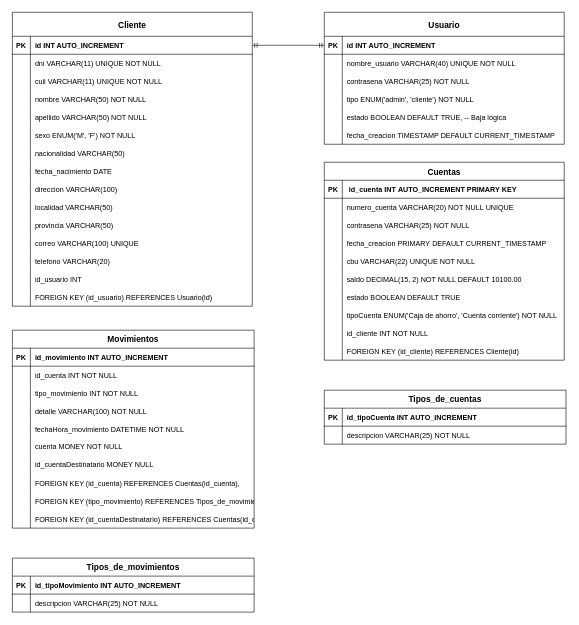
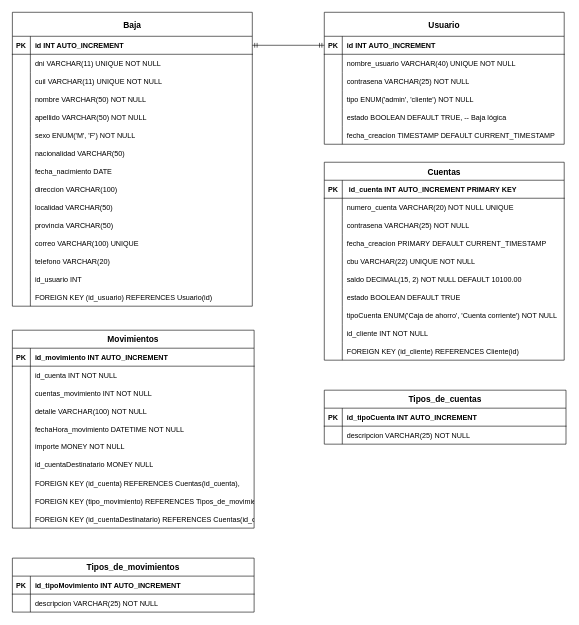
node "Cliente": label "Cliente" -> "Baja"
node "tipo_movimiento INT NOT NULL": label "tipo_movimiento INT NOT NULL" -> "cuentas_movimiento INT NOT NULL"
node "cuenta MONEY NOT NULL": label "cuenta MONEY NOT NULL" -> "importe MONEY NOT NULL"
